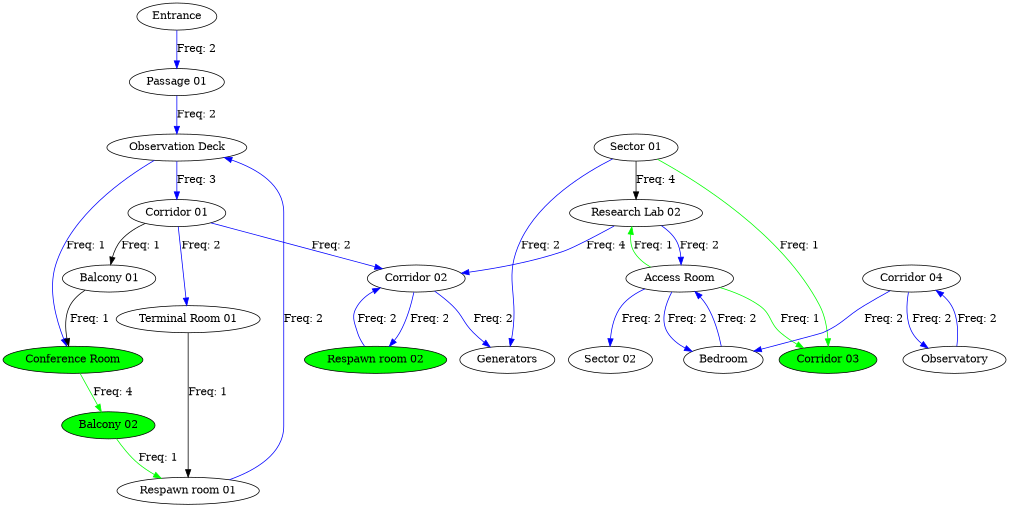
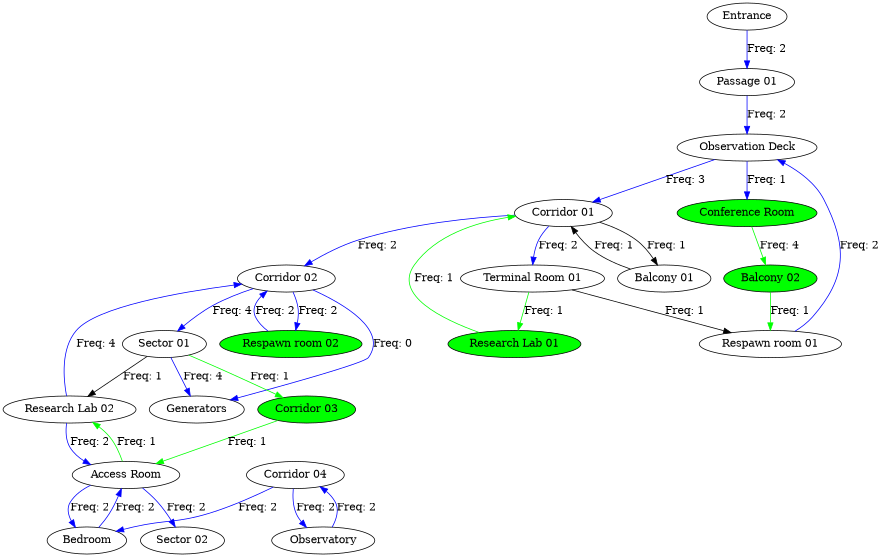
edge "Sector 01" -> "Research Lab 02": label "Freq: 4" -> "Freq: 1"
edge "Sector 01" -> "Generators": label "Freq: 2" -> "Freq: 4"
edge "Corridor 02" -> "Sector 01": added, label "Freq: 4"
edge "Access Room" -> "Corridor 03": reversed
edge "Balcony 01" -> "Conference Room": now "Balcony 01" -> "Corridor 01"
edge "Corridor 02" -> "Generators": label "Freq: 2" -> "Freq: 0"
node "Research Lab 01": added
